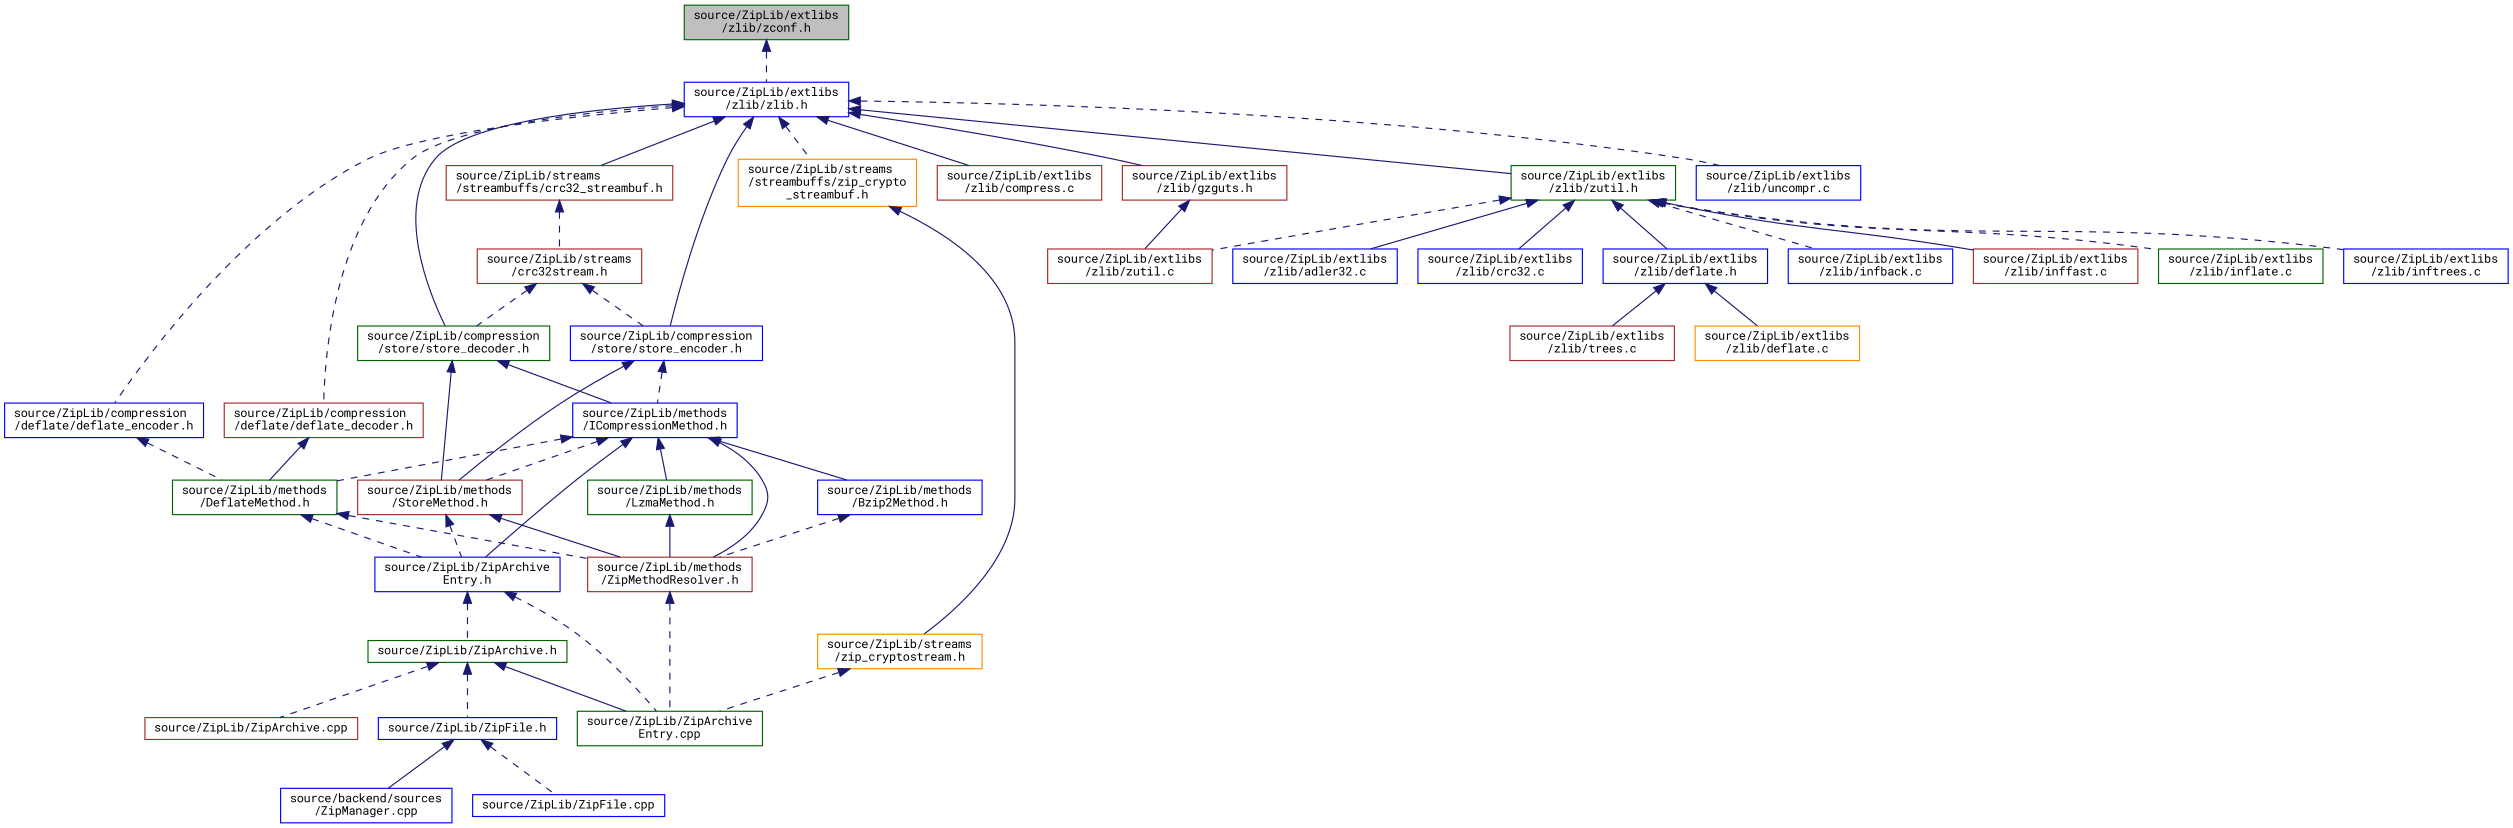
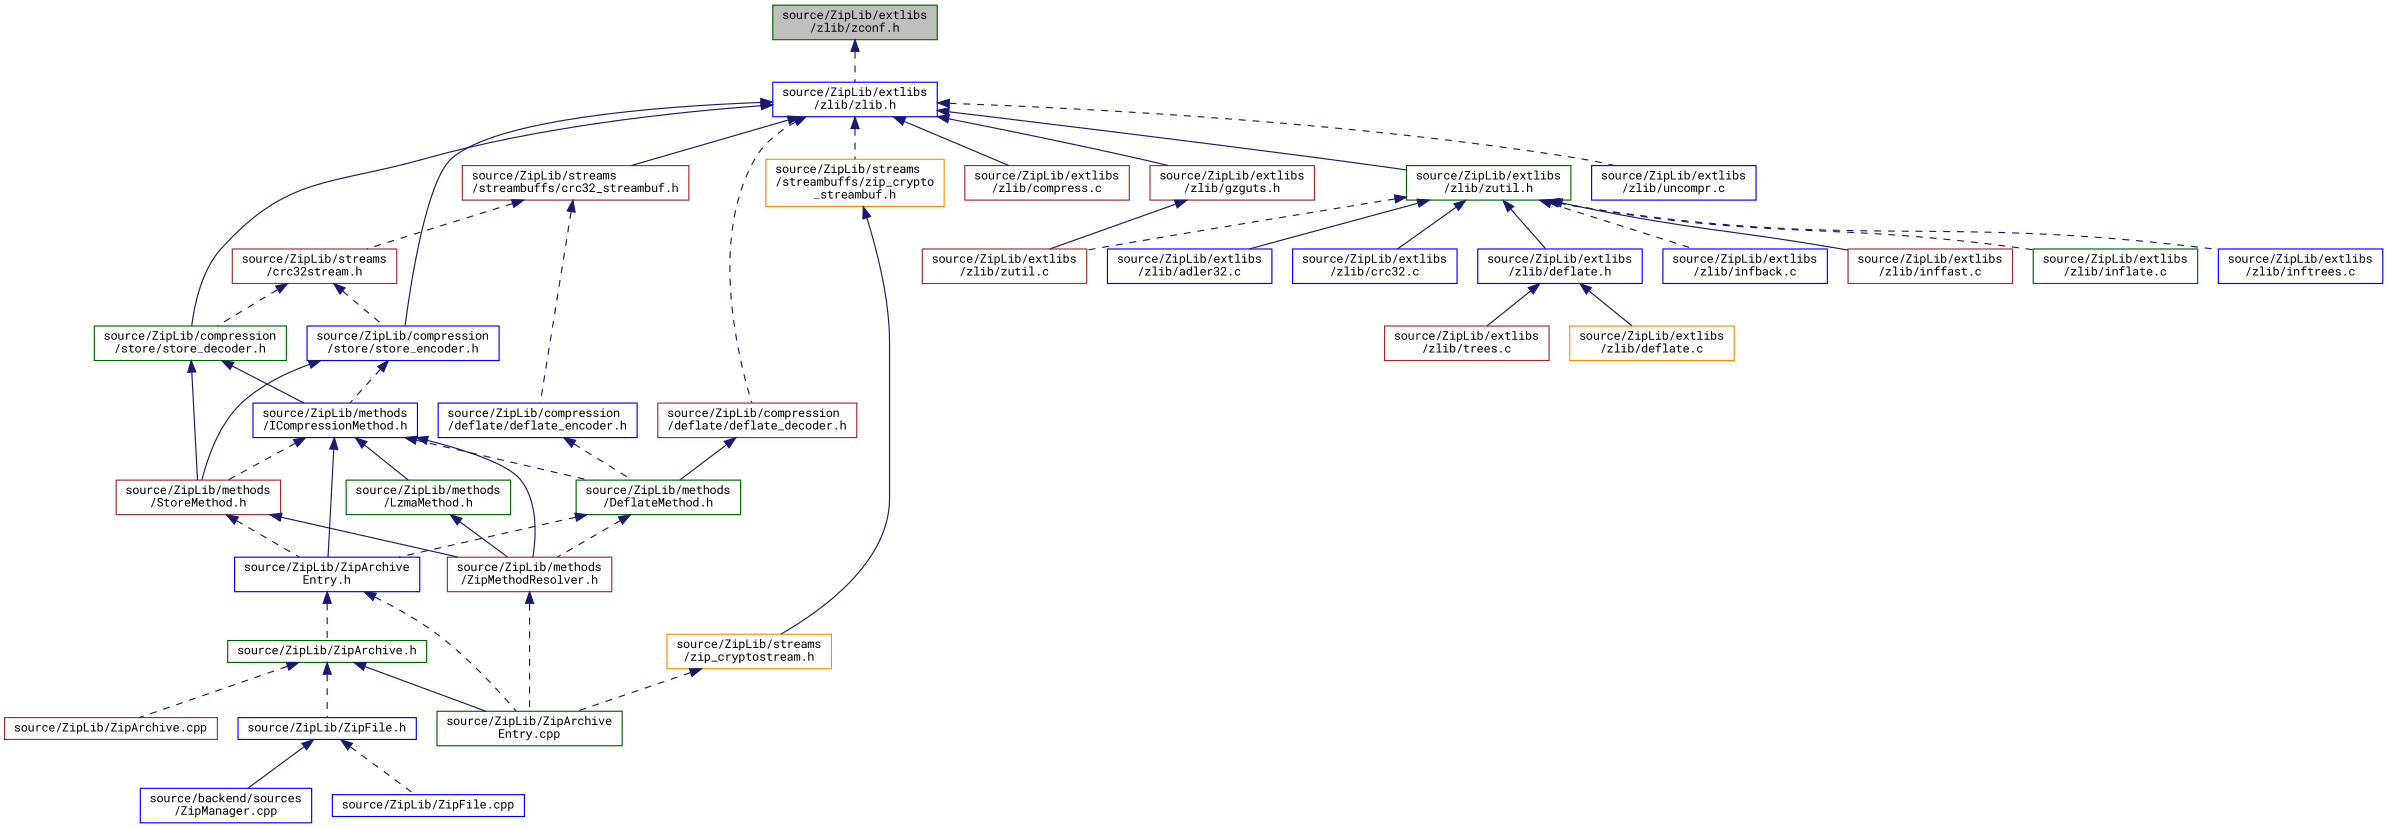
edge "source/ZipLib/compression /deflate/deflate_encoder.h" -> "source/ZipLib/extlibs /zlib/zlib.h": now "source/ZipLib/compression /deflate/deflate_encoder.h" -> "source/ZipLib/streams /streambuffs/crc32_streambuf.h"
node "source/ZipLib/methods /Bzip2Method.h": removed
